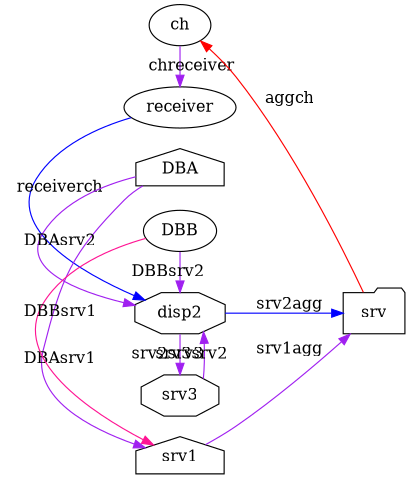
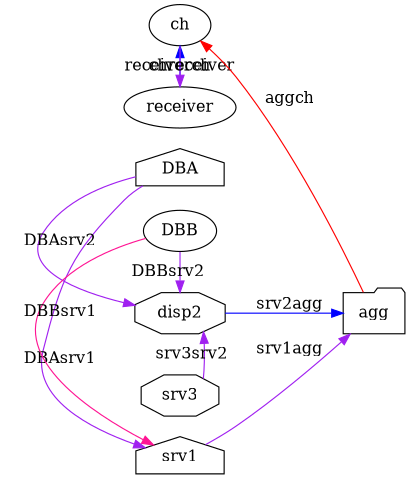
edge "receiver" -> "disp2": now "receiver" -> "ch"
node "srv": label "srv" -> "agg"
edge "disp2" -> "srv3": removed, label "srv2srv3"
